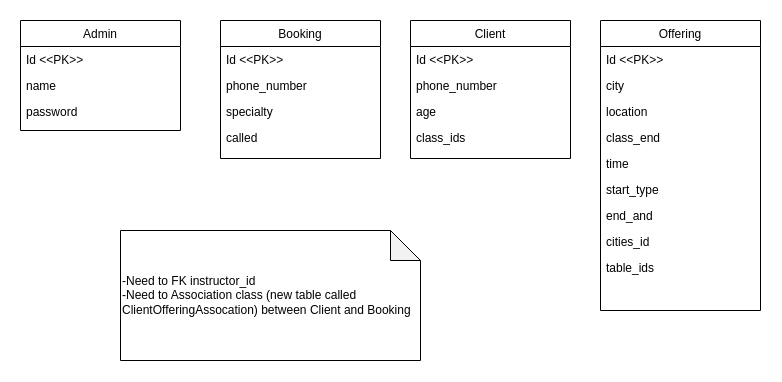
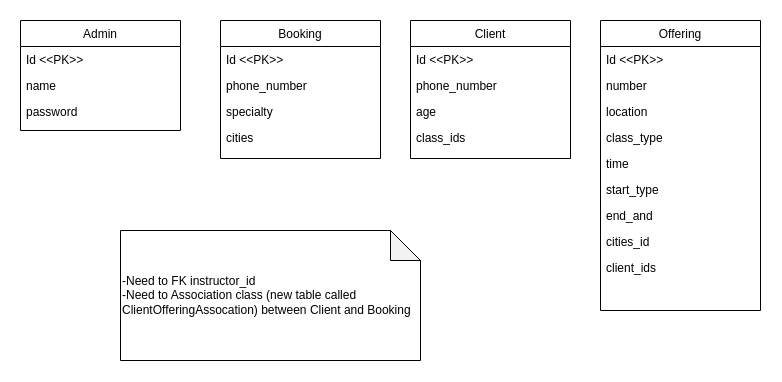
node "city": label "city" -> "number"
node "called": label "called" -> "cities"
node "class_end": label "class_end" -> "class_type"
node "table_ids": label "table_ids" -> "client_ids"
